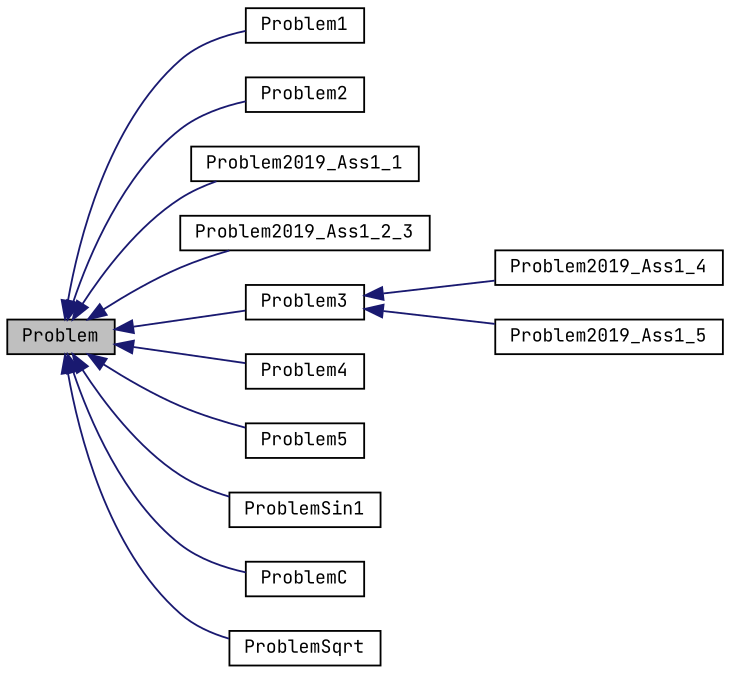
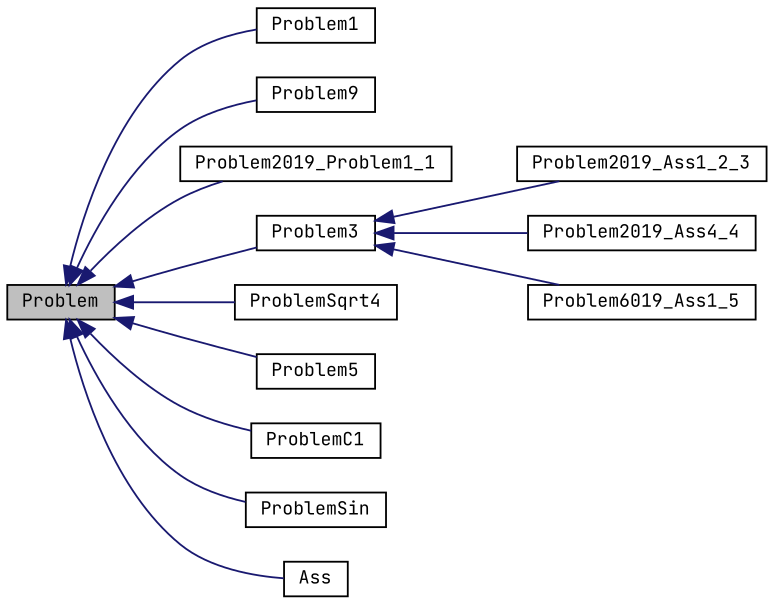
node "Problem2": label "Problem2" -> "Problem9"
node "Problem2019_Ass1_1": label "Problem2019_Ass1_1" -> "Problem2019_Problem1_1"
node "Problem2019_Ass1_4": label "Problem2019_Ass1_4" -> "Problem2019_Ass4_4"
edge "Problem2019_Ass1_2_3" -> "Problem": now "Problem2019_Ass1_2_3" -> "Problem3"
node "Problem2019_Ass1_5": label "Problem2019_Ass1_5" -> "Problem6019_Ass1_5"
node "Problem4": label "Problem4" -> "ProblemSqrt4"
node "ProblemSin1": label "ProblemSin1" -> "ProblemC1"
node "ProblemC": label "ProblemC" -> "ProblemSin"
node "ProblemSqrt": label "ProblemSqrt" -> "Ass"
